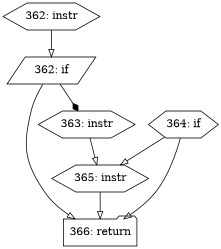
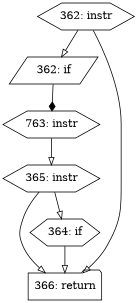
node "363: instr": label "363: instr" -> "763: instr"
edge "364: if" -> "365: instr": reversed
edge "362: if" -> "366: return": now "362: instr" -> "366: return"
